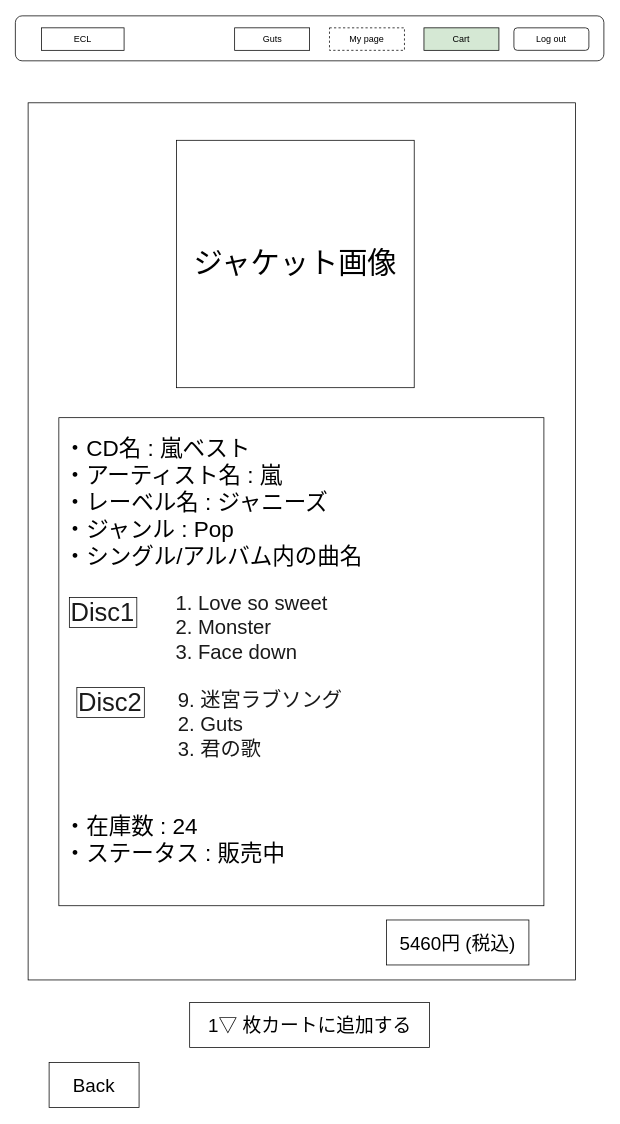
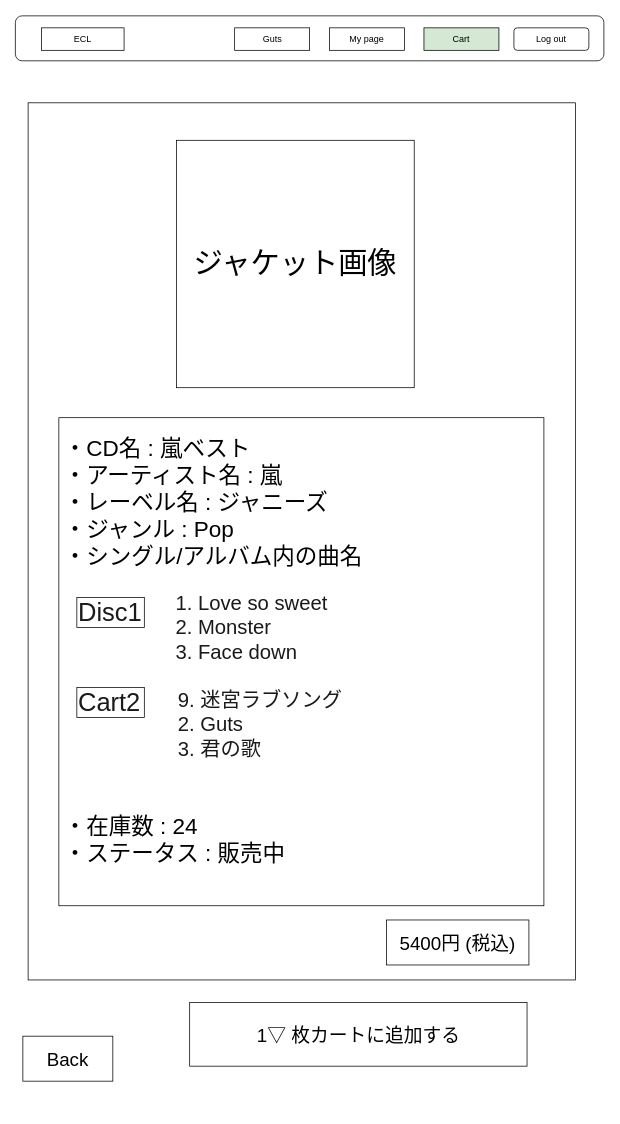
node "My page": style dashed -> solid
node "Disc1": moved (103, 612) -> (111, 612)
node "Disc2": label "Disc2" -> "Cart2"
node "5460円 (税込)": label "5460円 (税込)" -> "5400円 (税込)"
node "1▽ 枚カートに追加する": size 240x45 -> 338x64
node "Back": moved (94, 1085) -> (68, 1059)
